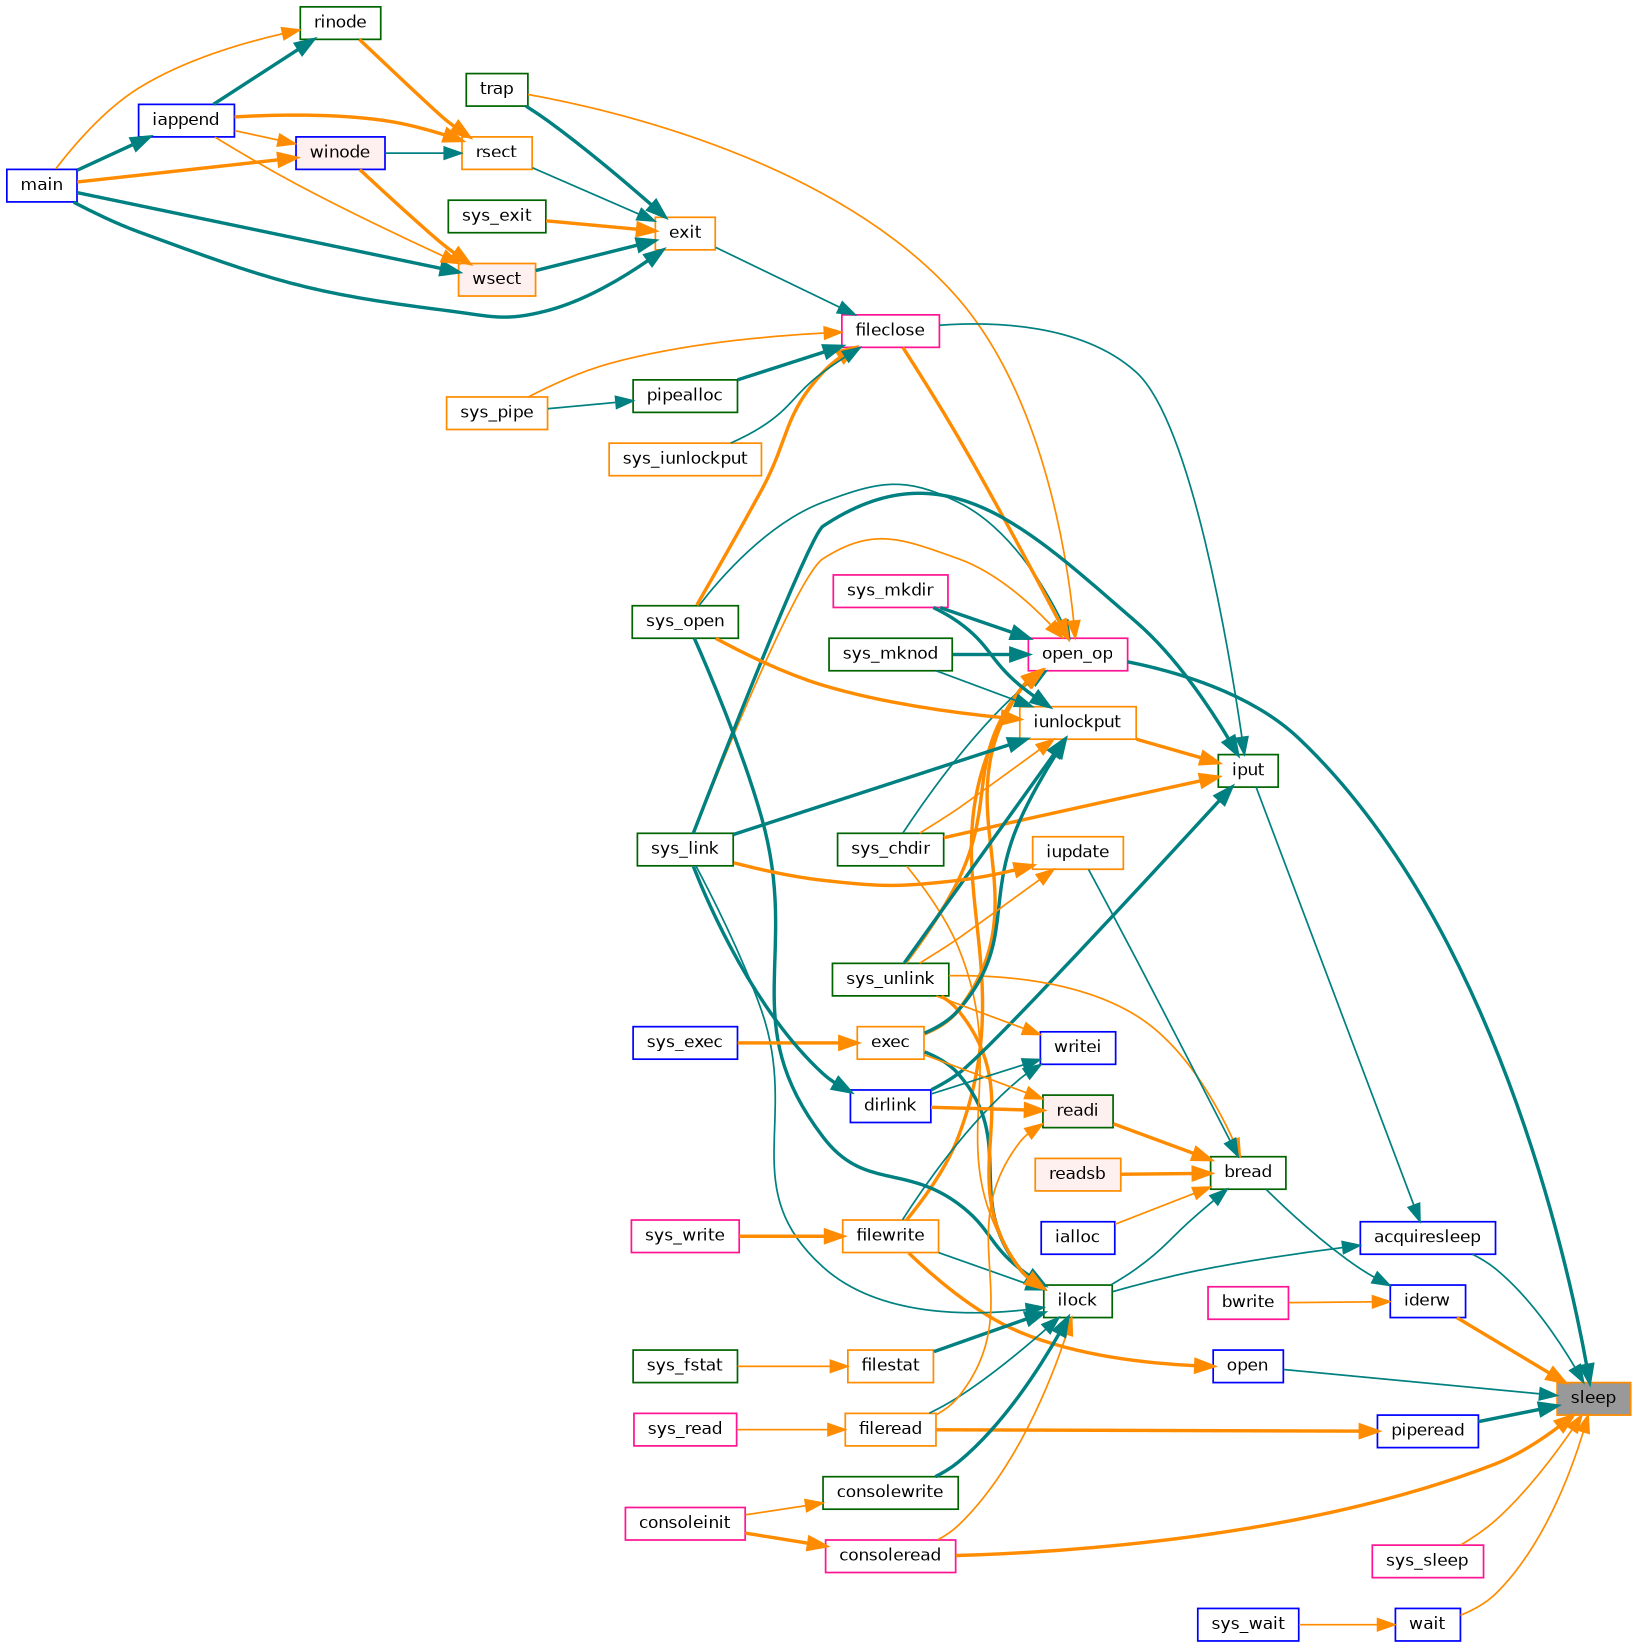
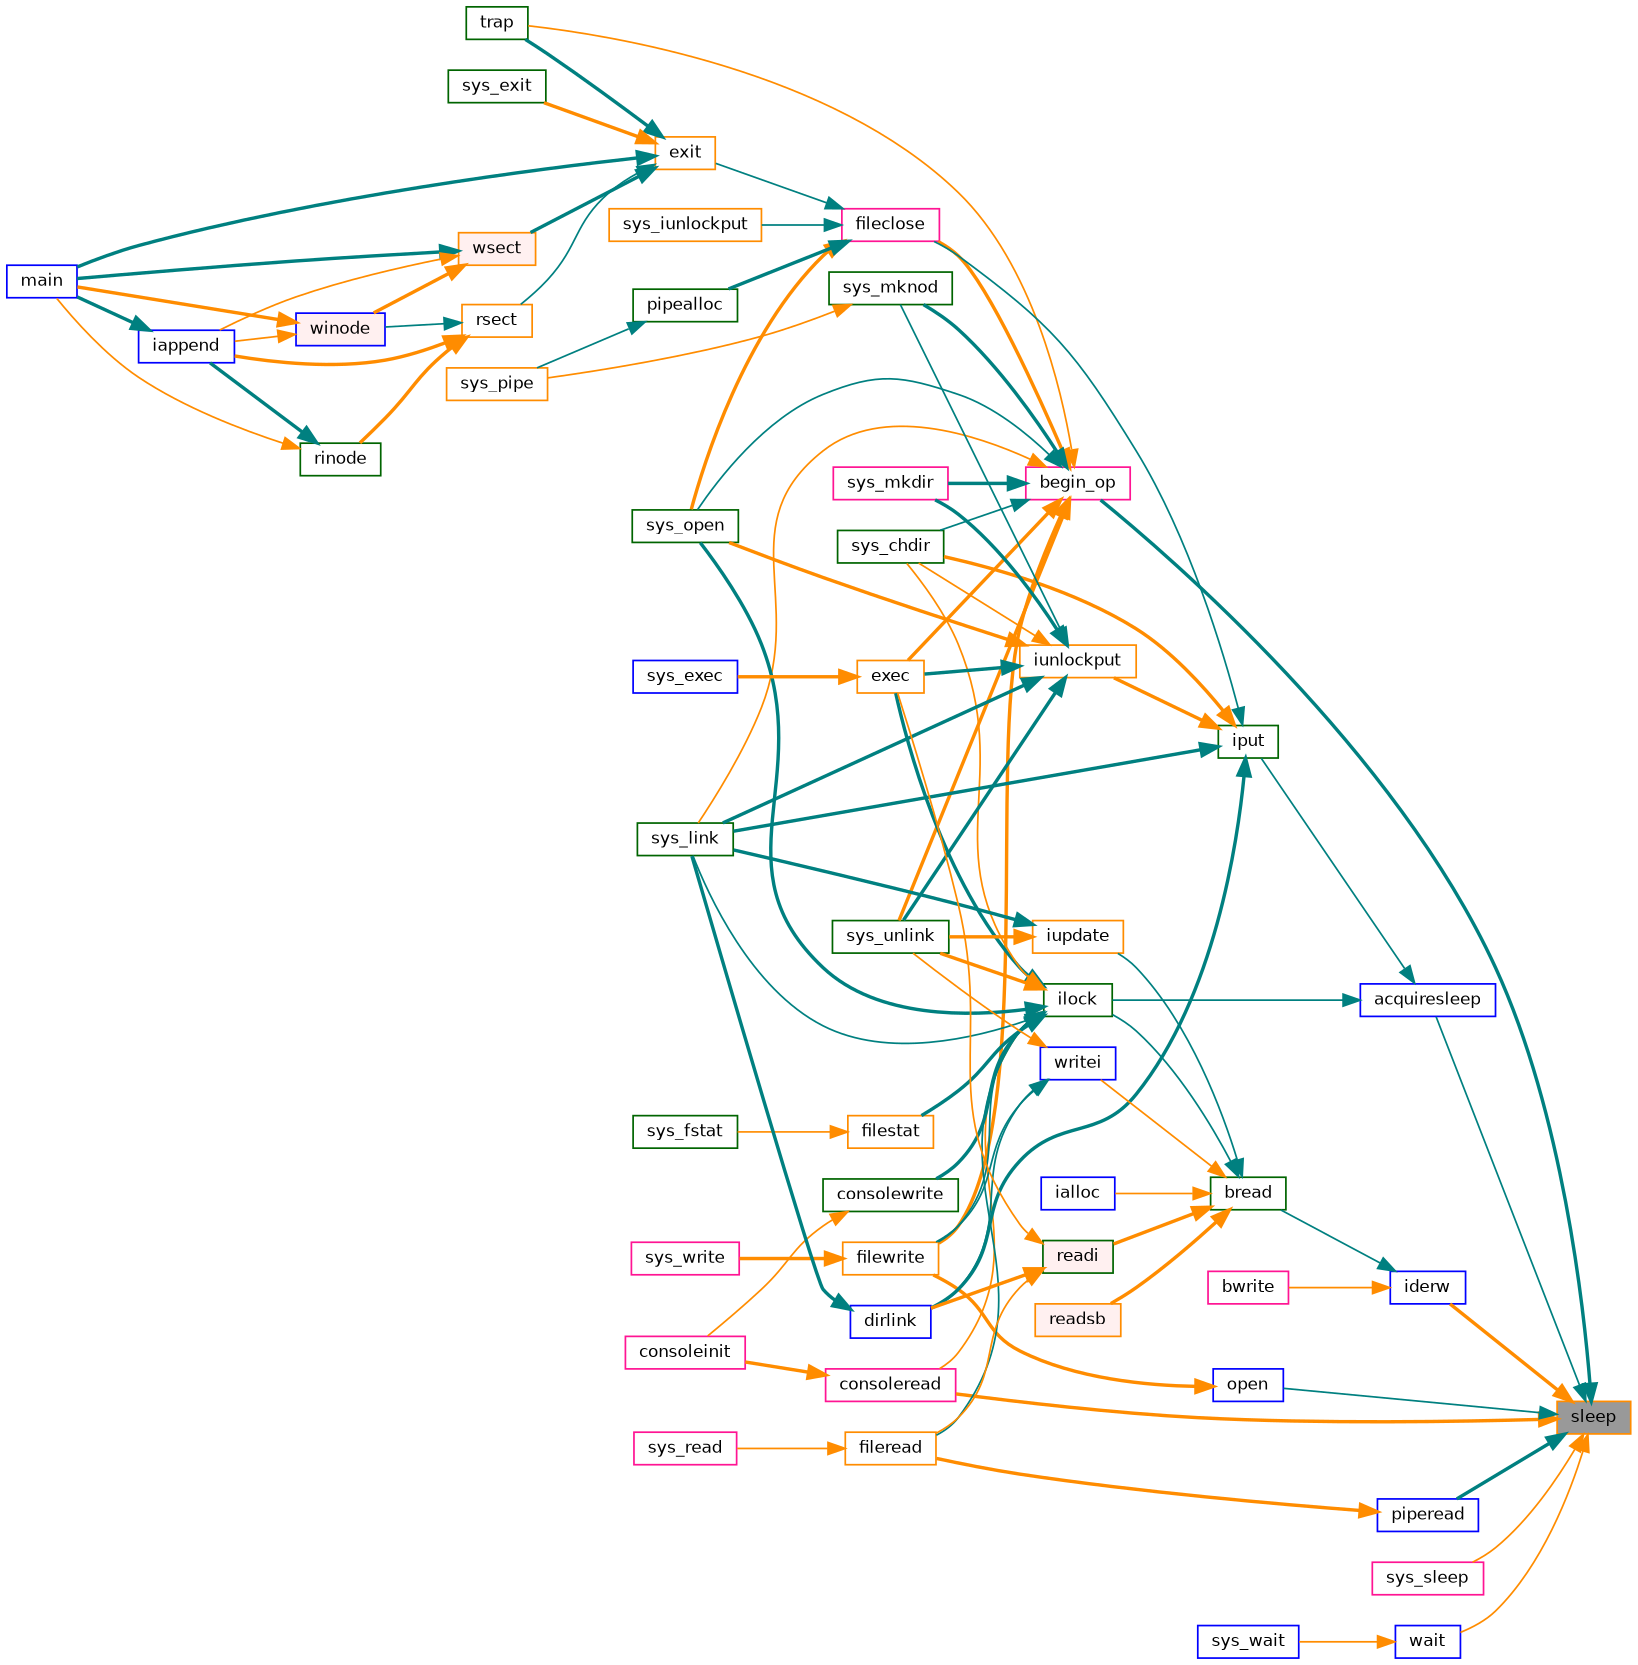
edge "sys_pipe" -> "fileclose": now "sys_pipe" -> "sys_mknod"
node "open_op": label "open_op" -> "begin_op"
edge "sys_link" -> "iupdate": color darkorange -> teal
edge "sys_unlink" -> "iupdate": style solid -> bold
edge "sys_unlink" -> "bread": now "writei" -> "bread"
